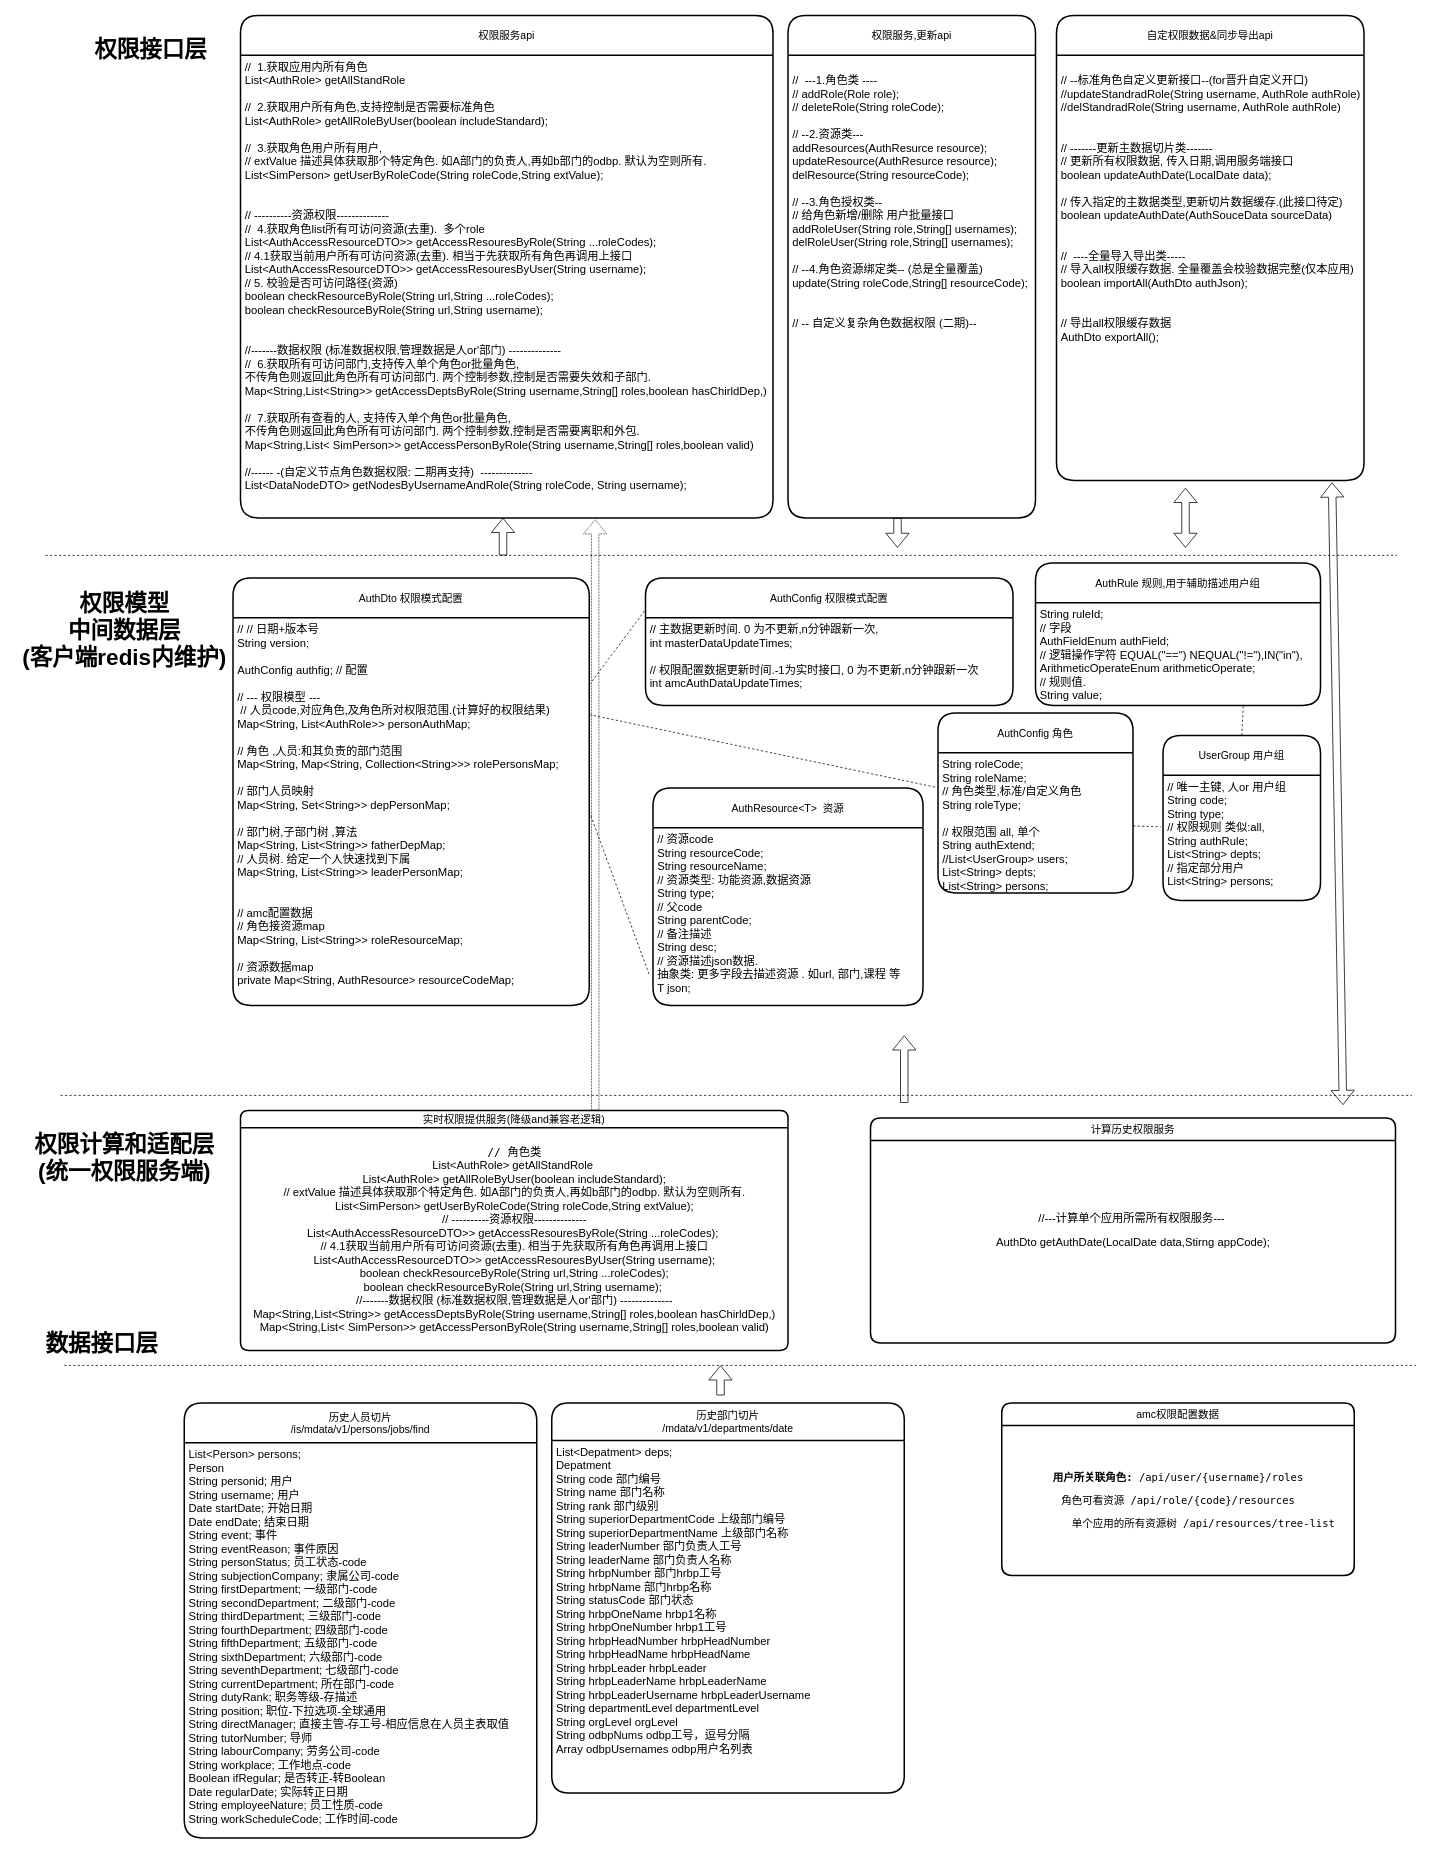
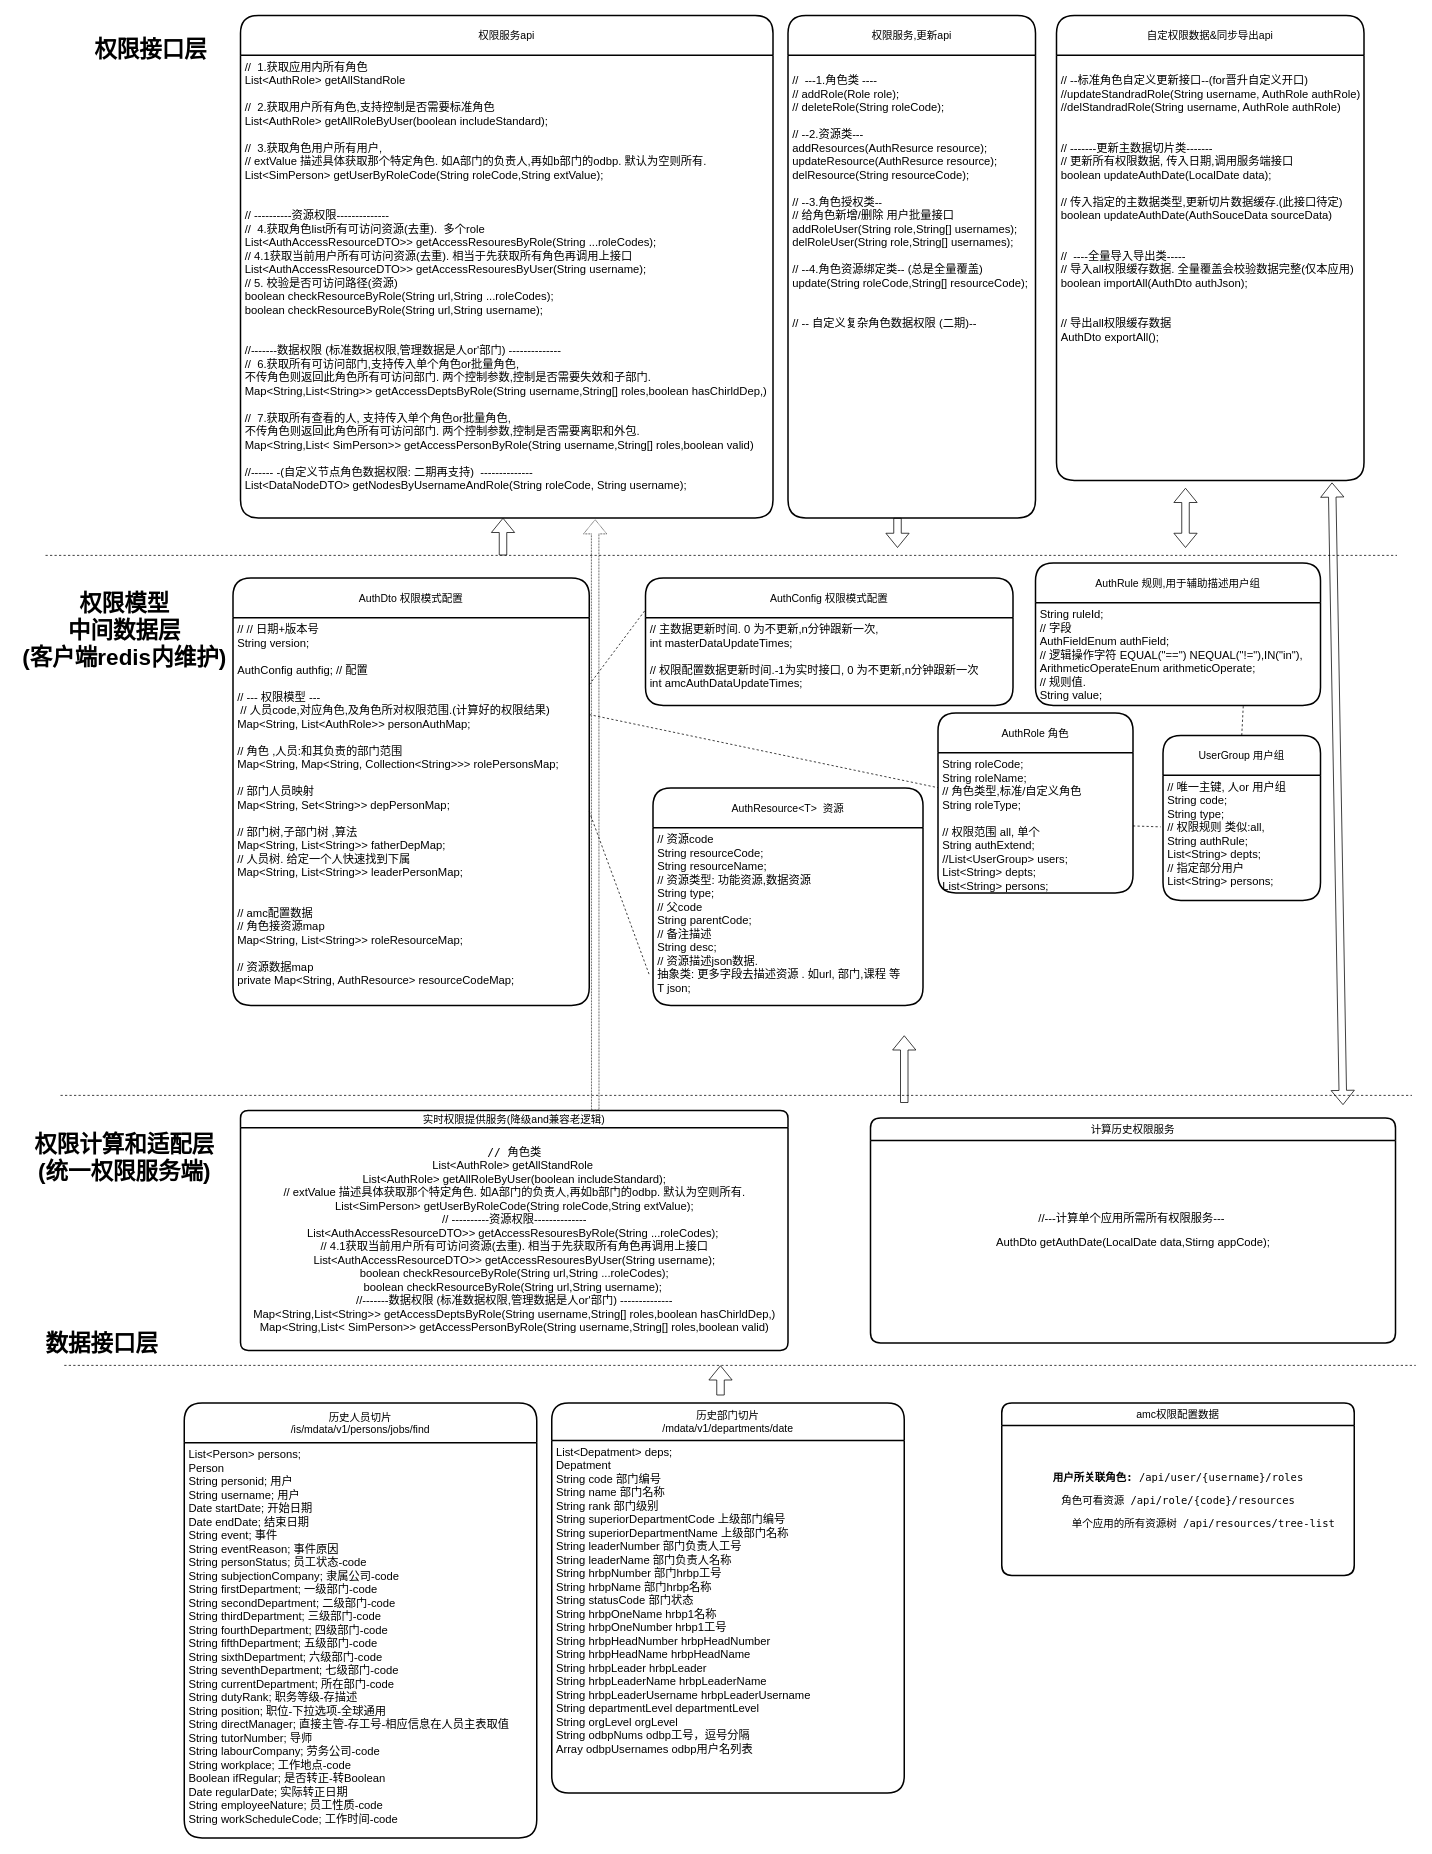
node "AuthConfig 角色": label "AuthConfig 角色" -> "AuthRole 角色"
